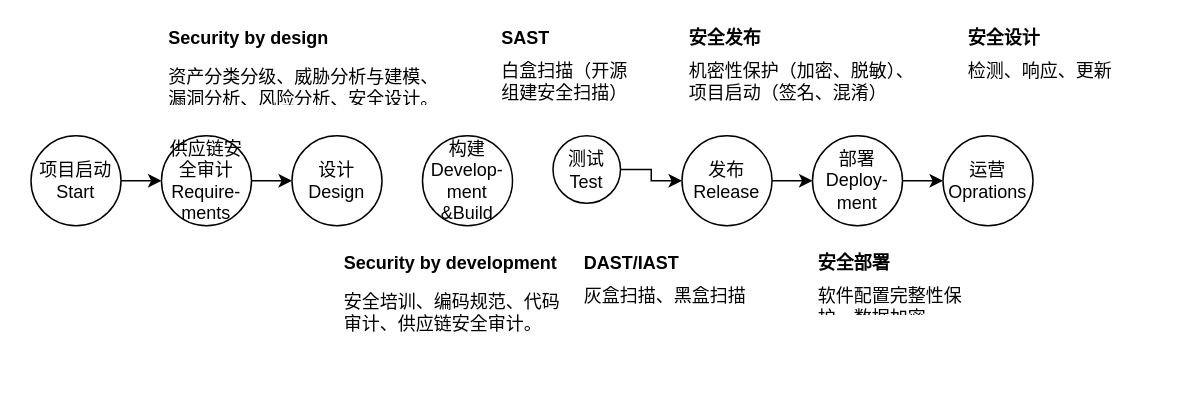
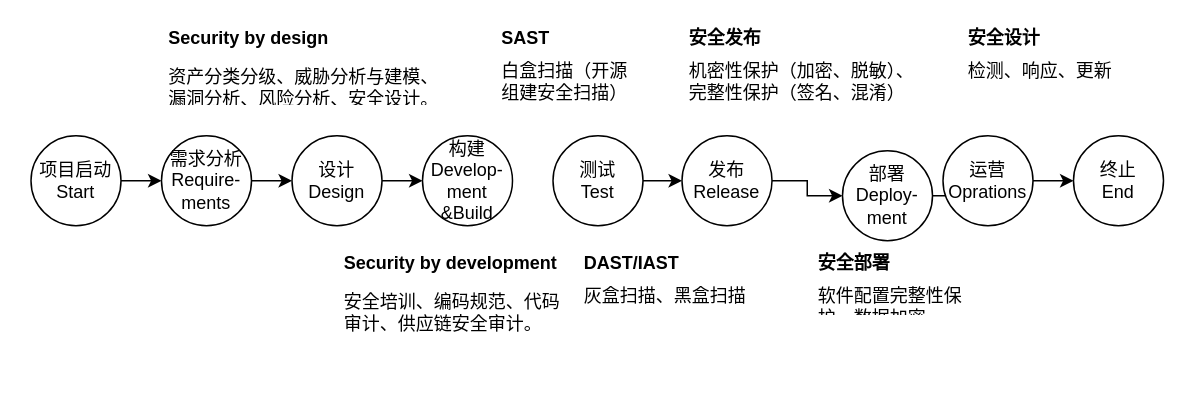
node "安全发布 机密性保护（加密、脱敏）、 项目启动（签名、混淆）": label "安全发布 机密性保护（加密、脱敏）、 项目启动（签名、混淆）" -> "安全发布 机密性保护（加密、脱敏）、 完整性保护（签名、混淆）"
node "测试 Test": size 68x68 -> 90x90
node "供应链安全审计 Require-ments": label "供应链安全审计 Require-ments" -> "需求分析 Require-ments"
edge "设计 Design" -> "构建 Develop-ment &Build": added
node "部署 Deploy-ment": moved (857, 181) -> (887, 196)
edge "运营 Oprations" -> "终止 End": added
node "终止 End": added
